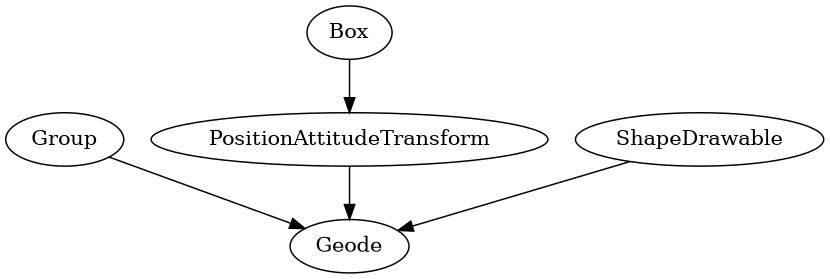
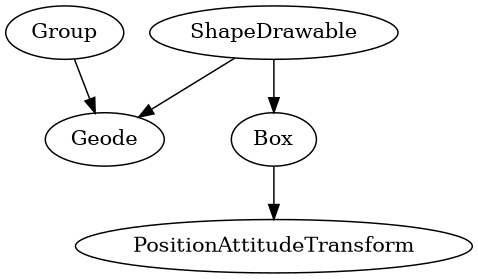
edge "ShapeDrawable" -> "Box": added
edge "PositionAttitudeTransform" -> "Geode": removed
